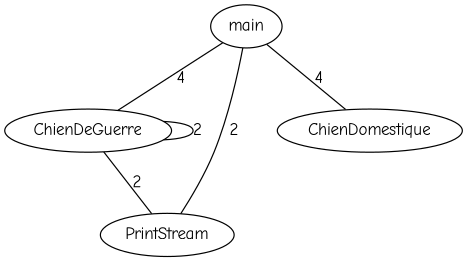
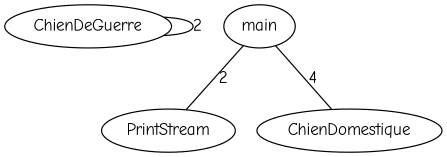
edge "main" -- "ChienDeGuerre": removed, label "4"
edge "ChienDeGuerre" -- "PrintStream": removed, label "2"
